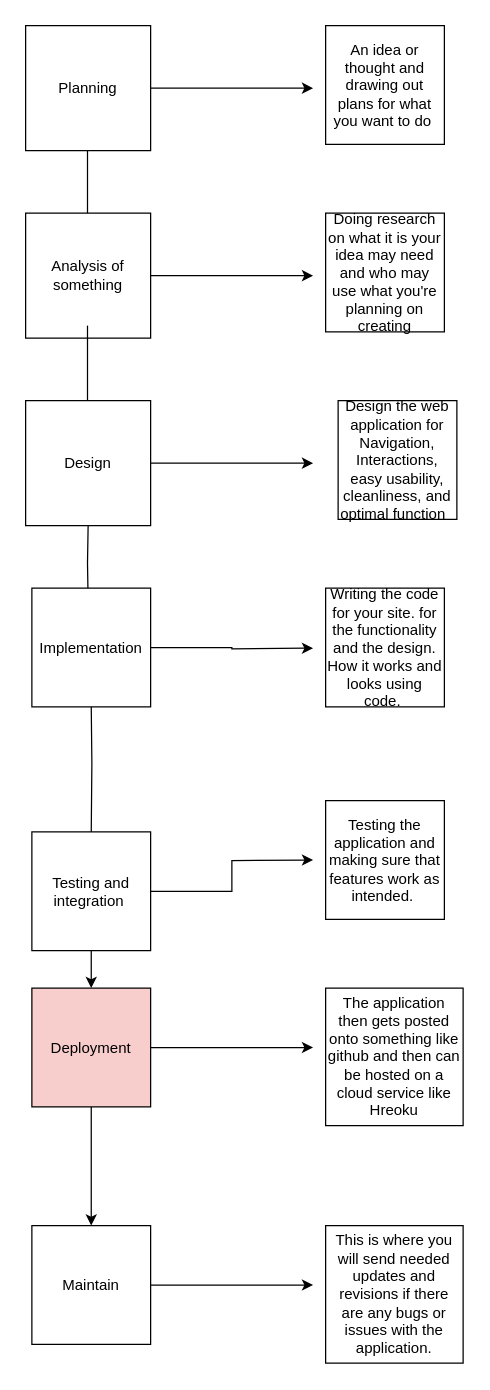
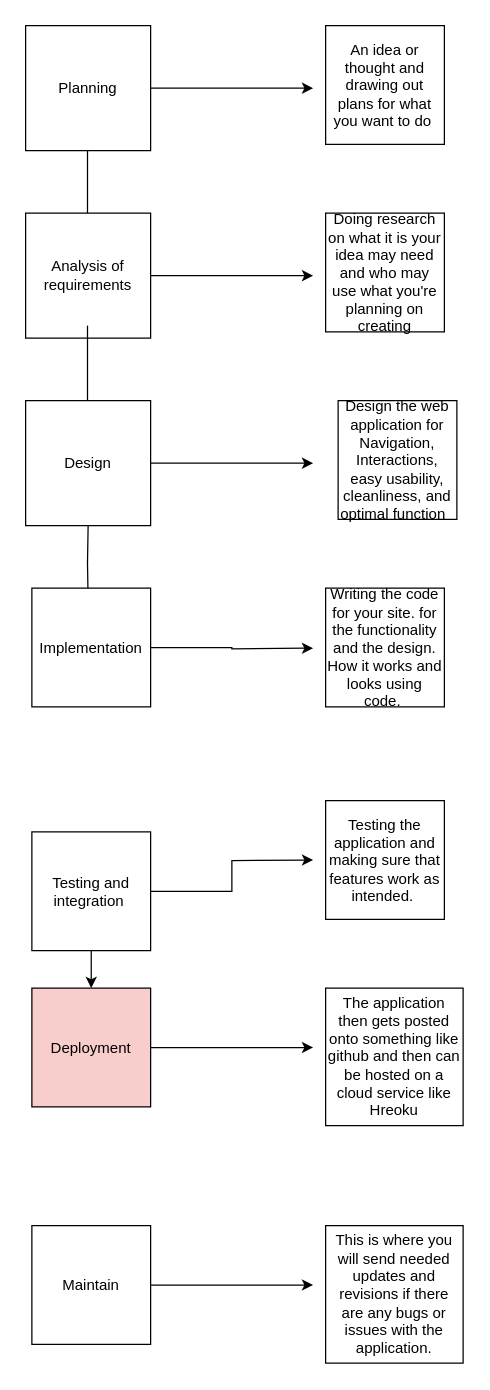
node "Analysis of something": label "Analysis of something" -> "Analysis of requirements"
edge "Implementation" -- "Testing and integration": removed
edge "Deployment" -> "Maintain": removed
